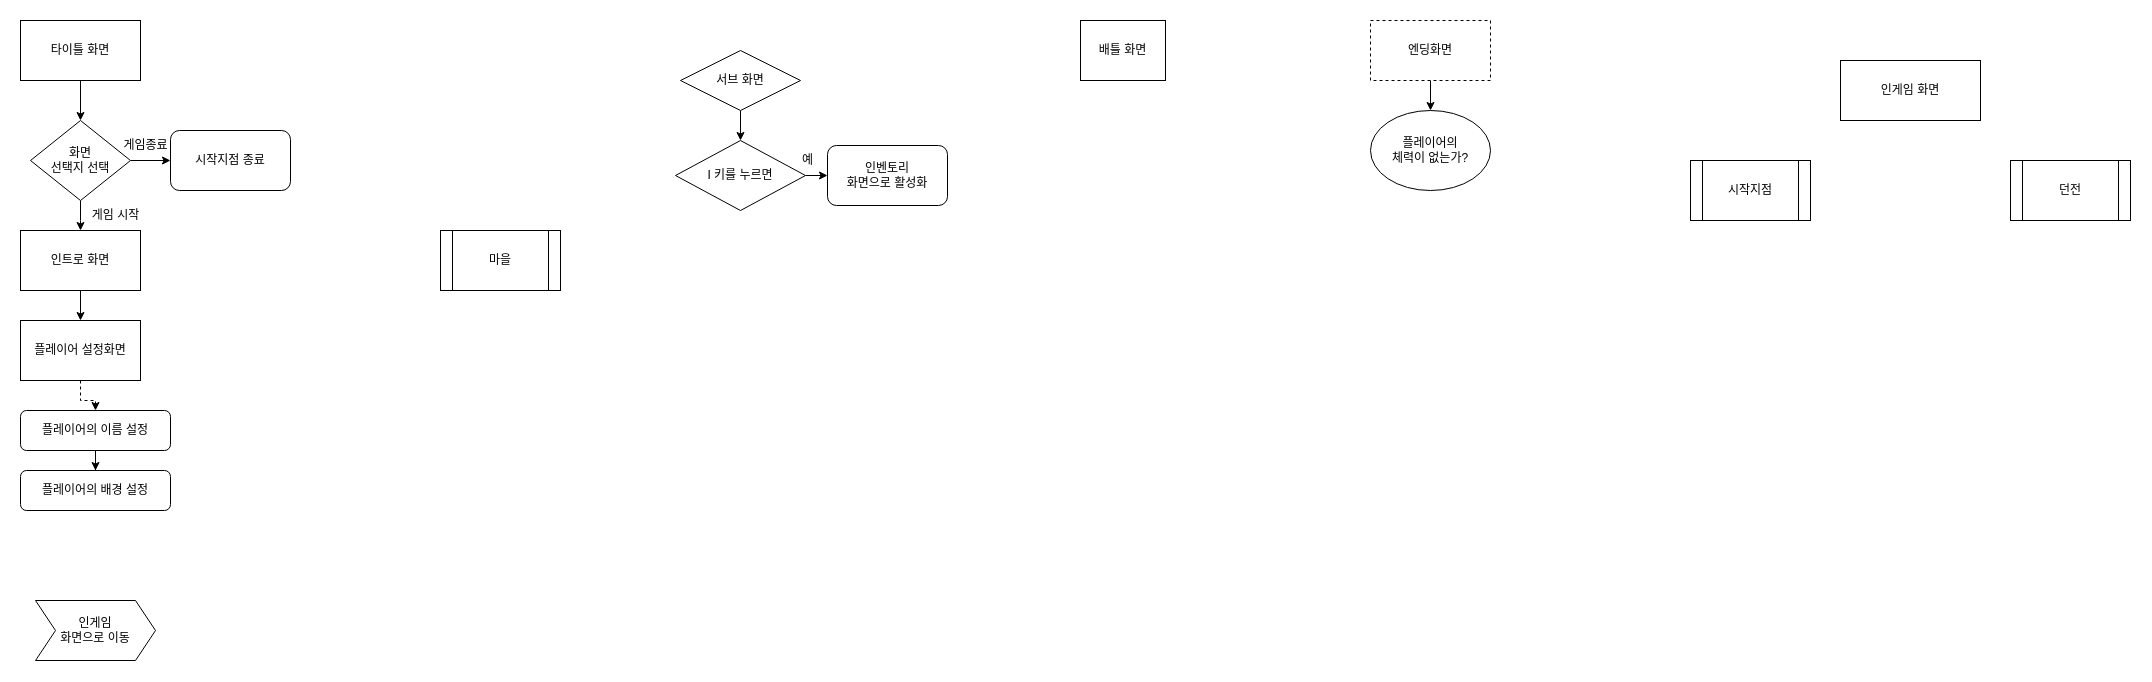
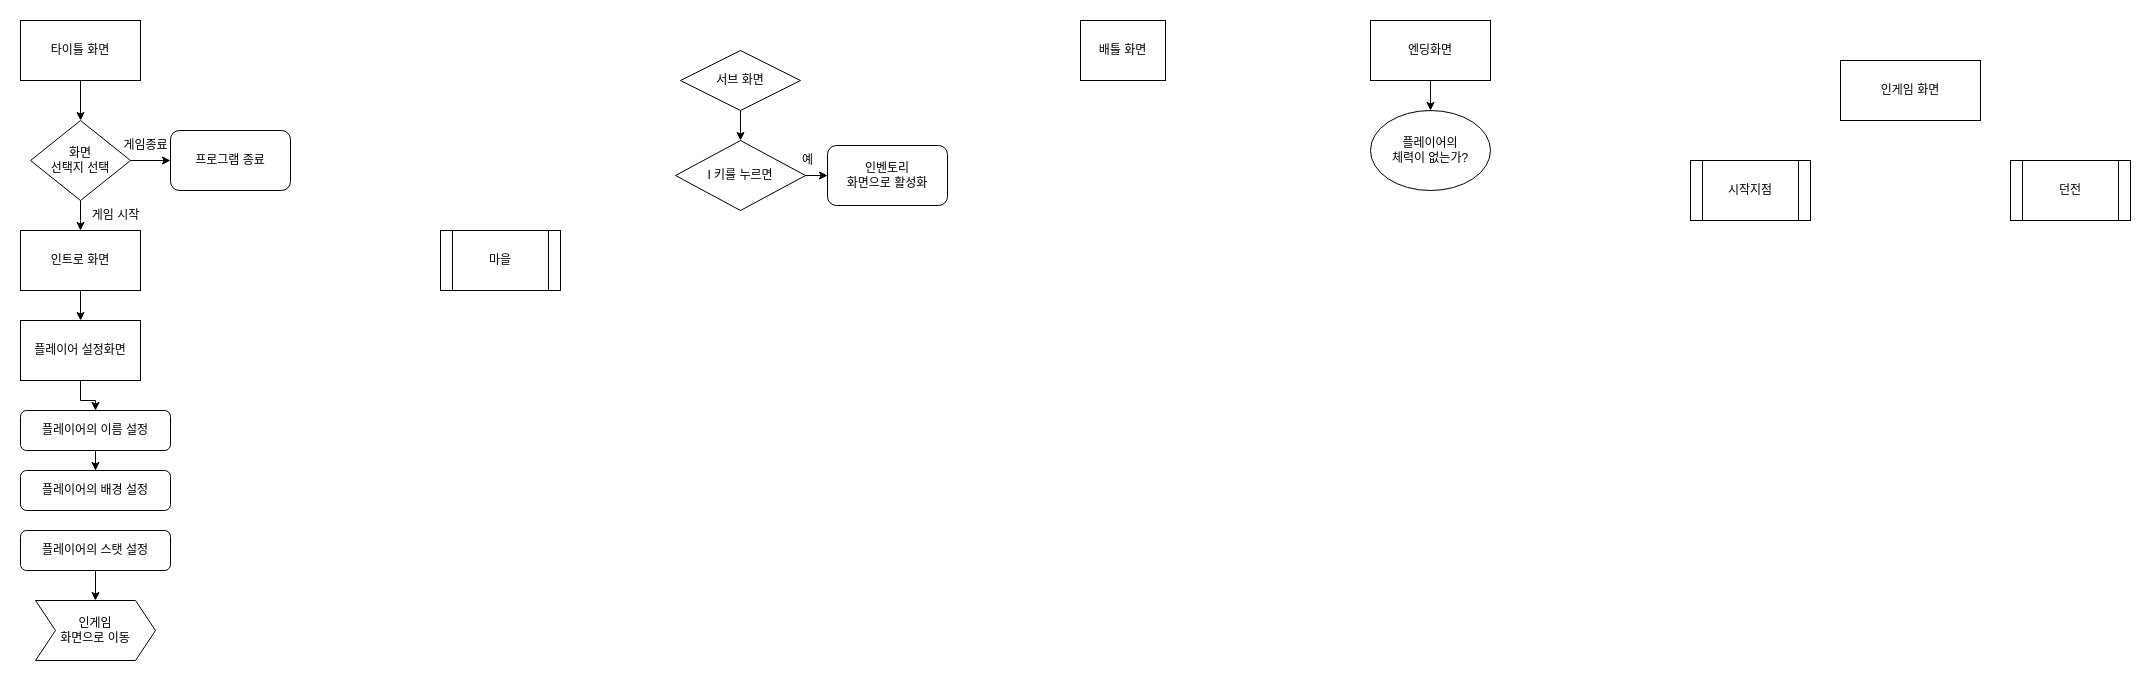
node "엔딩화면": style dashed -> solid
node "시작지점 종료": label "시작지점 종료" -> "프로그램 종료"
edge "플레이어 설정화면" -> "플레이어의 이름 설정": style dashed -> solid
node "플레이어의 스탯 설정": added
edge "플레이어의 스탯 설정" -> "인게임 화면으로 이동": added
